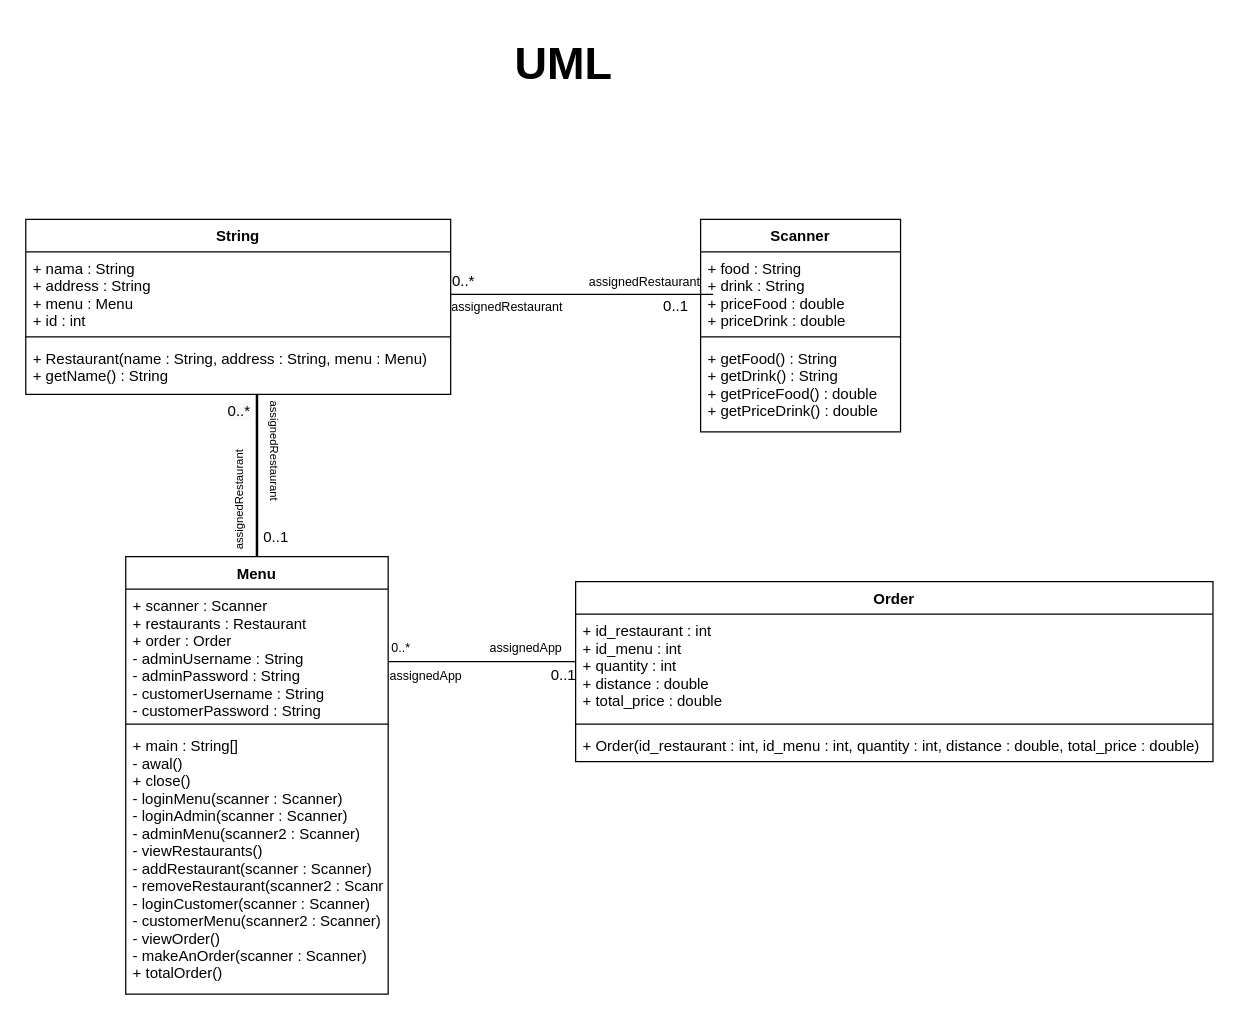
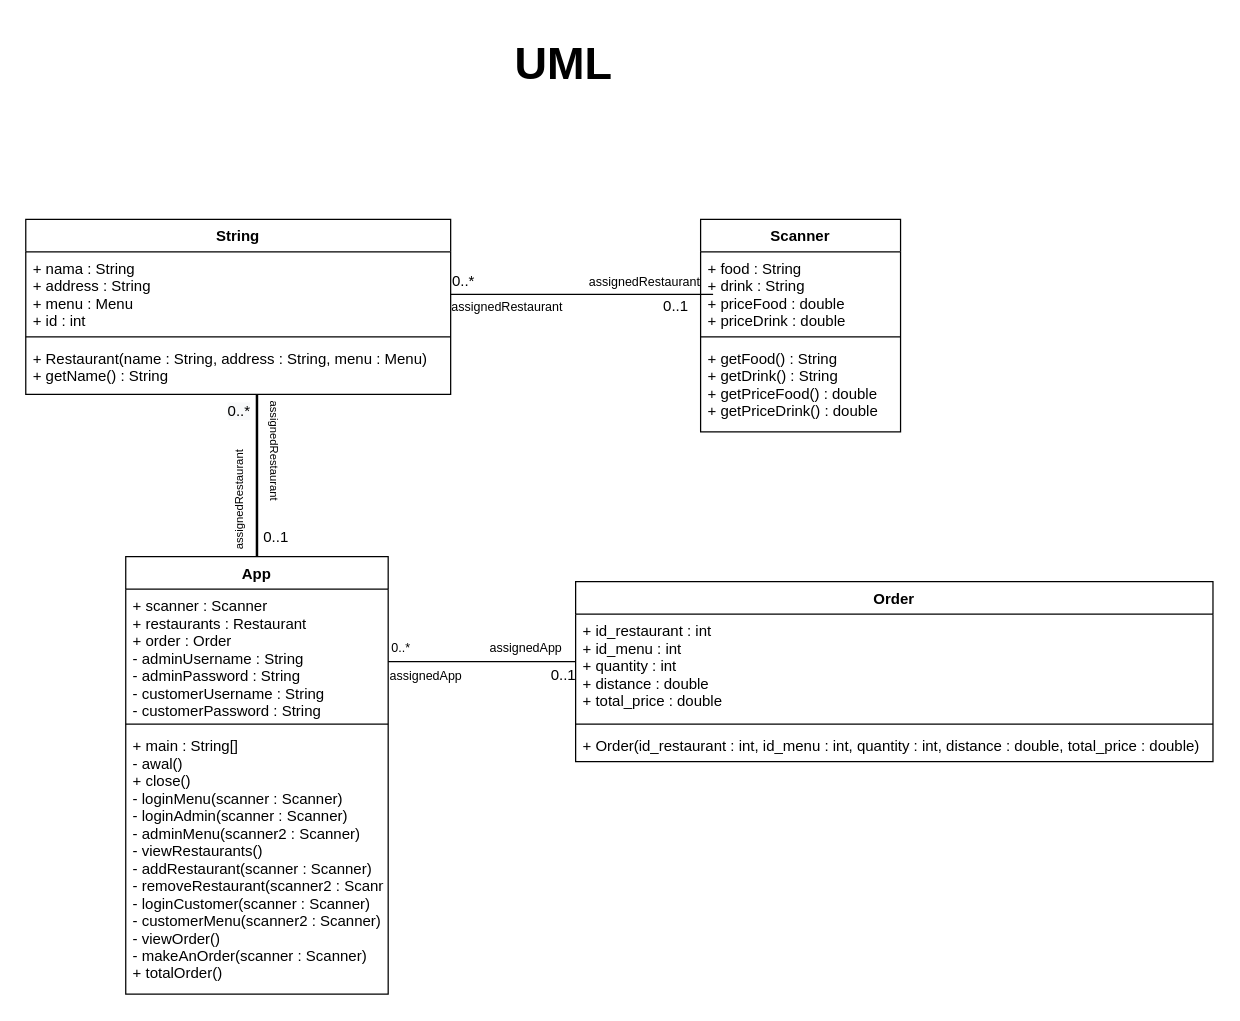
node "Menu": label "Menu" -> "App"
